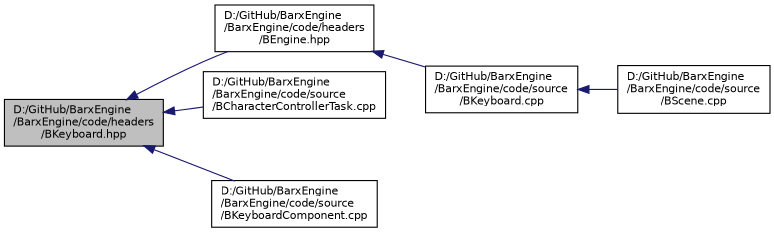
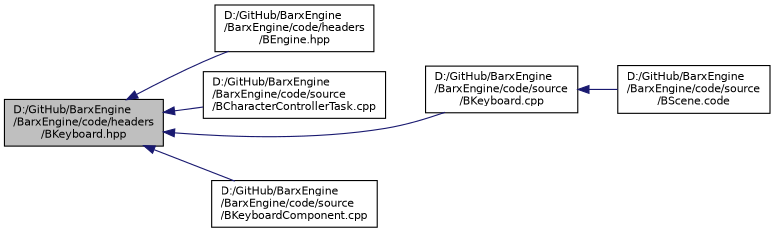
edge "D:/GitHub/BarxEngine /BarxEngine/code/source /BKeyboard.cpp" -> "D:/GitHub/BarxEngine /BarxEngine/code/headers /BEngine.hpp": now "D:/GitHub/BarxEngine /BarxEngine/code/source /BKeyboard.cpp" -> "D:/GitHub/BarxEngine /BarxEngine/code/headers /BKeyboard.hpp"
node "D:/GitHub/BarxEngine /BarxEngine/code/source /BScene.cpp": label "D:/GitHub/BarxEngine /BarxEngine/code/source /BScene.cpp" -> "D:/GitHub/BarxEngine /BarxEngine/code/source /BScene.code"
